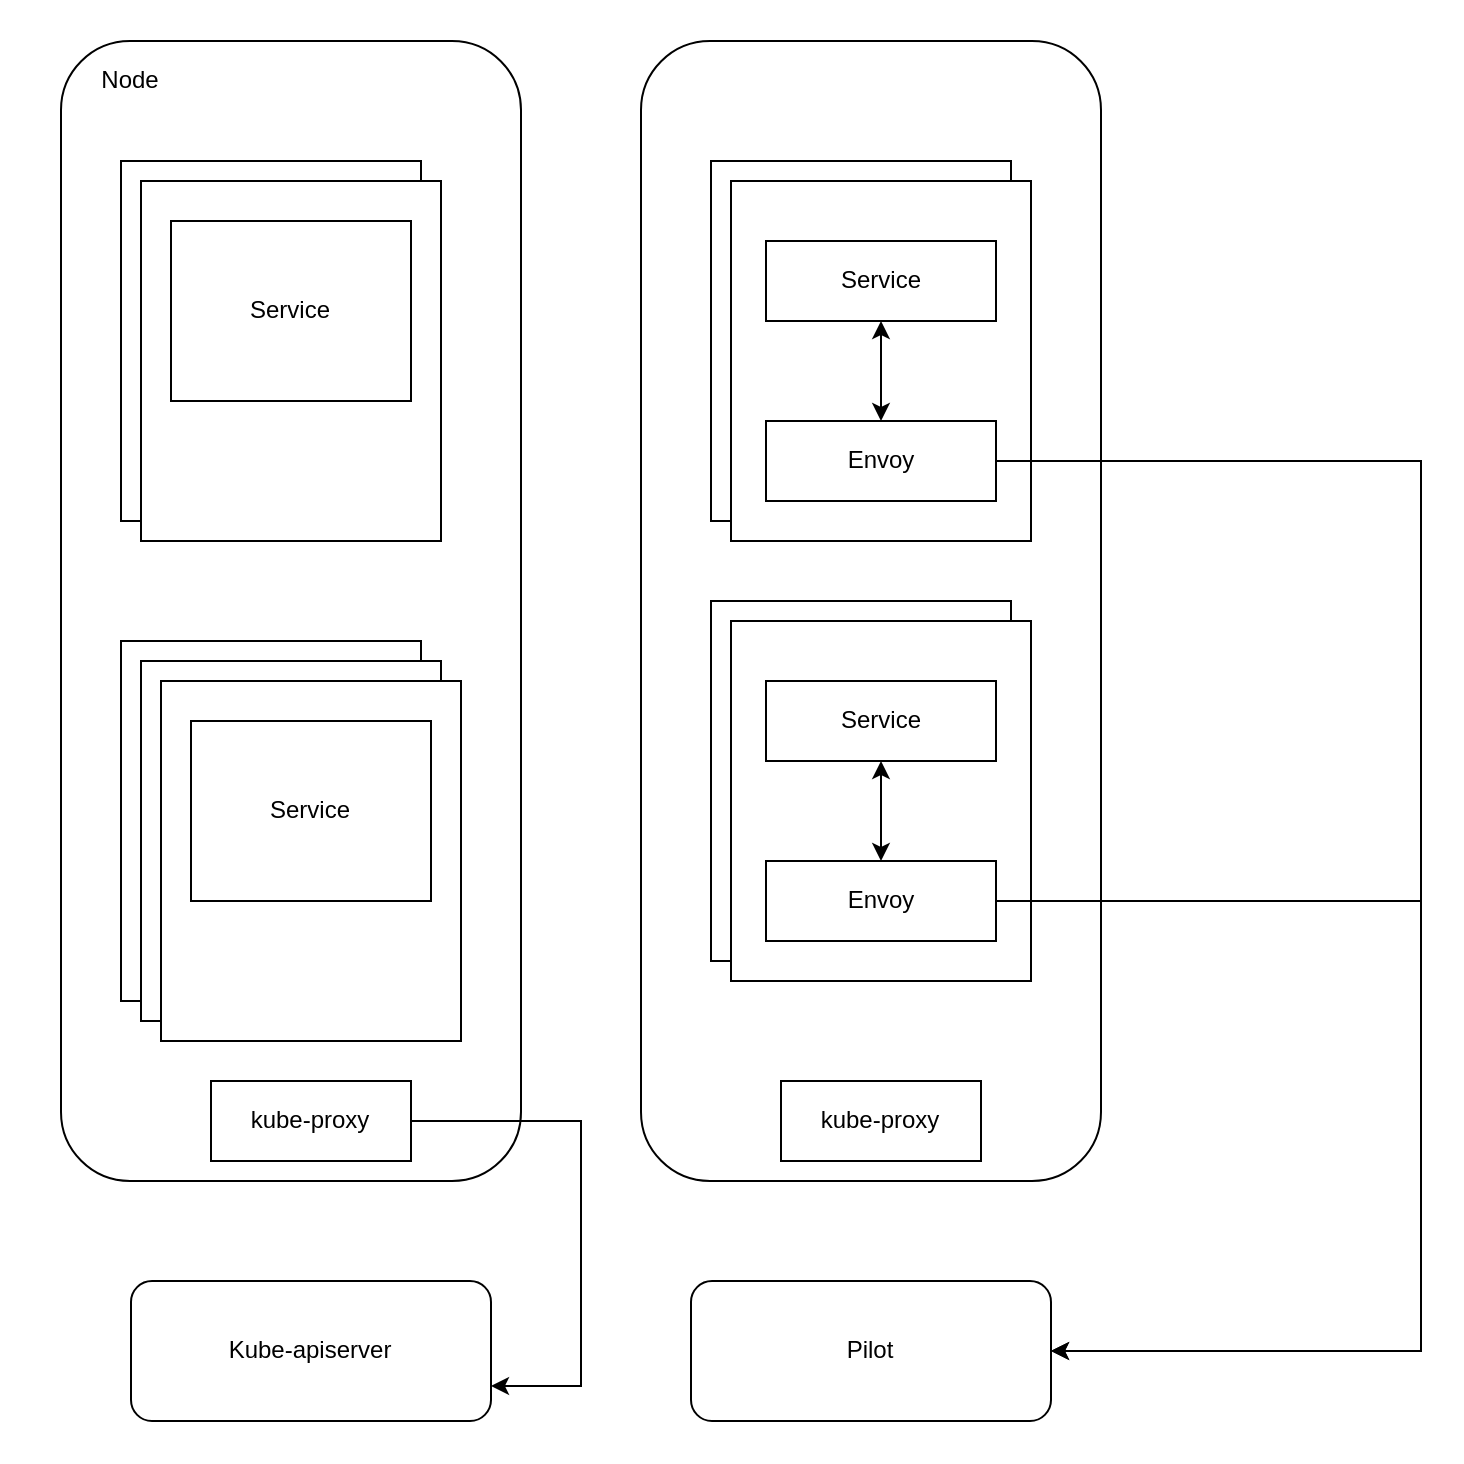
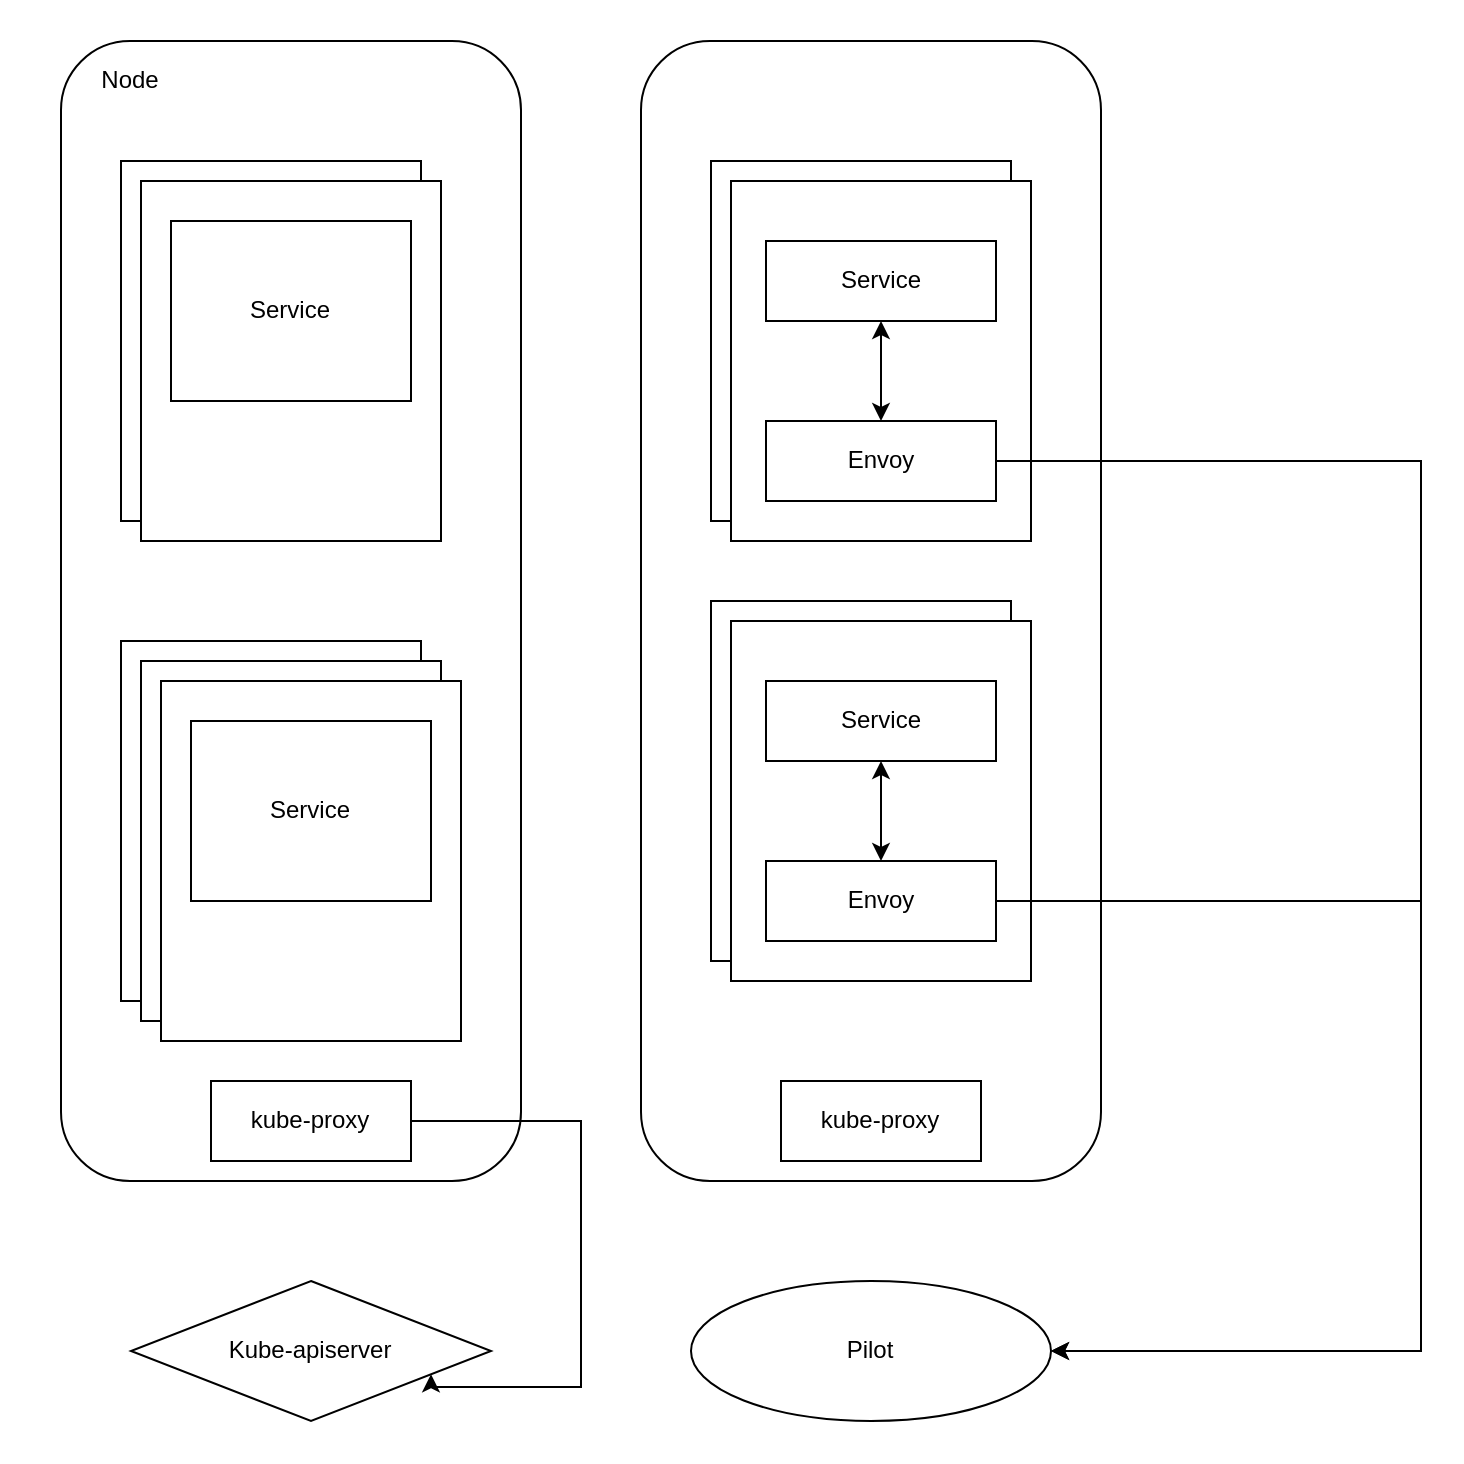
node "Kube-apiserver": shape rounded rectangle -> diamond
node "Pilot": shape rounded rectangle -> ellipse
